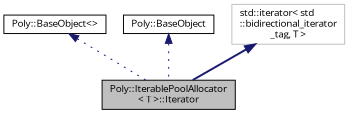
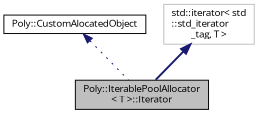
node "Poly::BaseObject<>": removed
node "Poly::BaseObject": label "Poly::BaseObject" -> "Poly::CustomAlocatedObject"
node "std::iterator< std ::bidirectional_iterator _tag, T >": label "std::iterator< std ::bidirectional_iterator _tag, T >" -> "std::iterator< std ::std_iterator _tag, T >"
